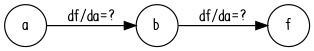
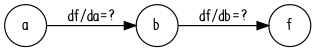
edge "b" -> "f": label "df/da=?" -> "df/db=?"
